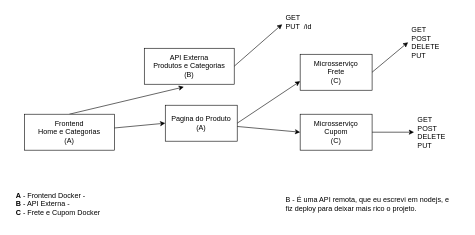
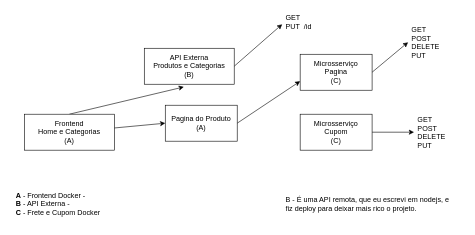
node "Microsserviço Frete (C)": label "Microsserviço Frete (C)" -> "Microsserviço Pagina (C)"
edge "Pagina do Produto (A)" -> "Microsserviço Cupom (C)": removed
